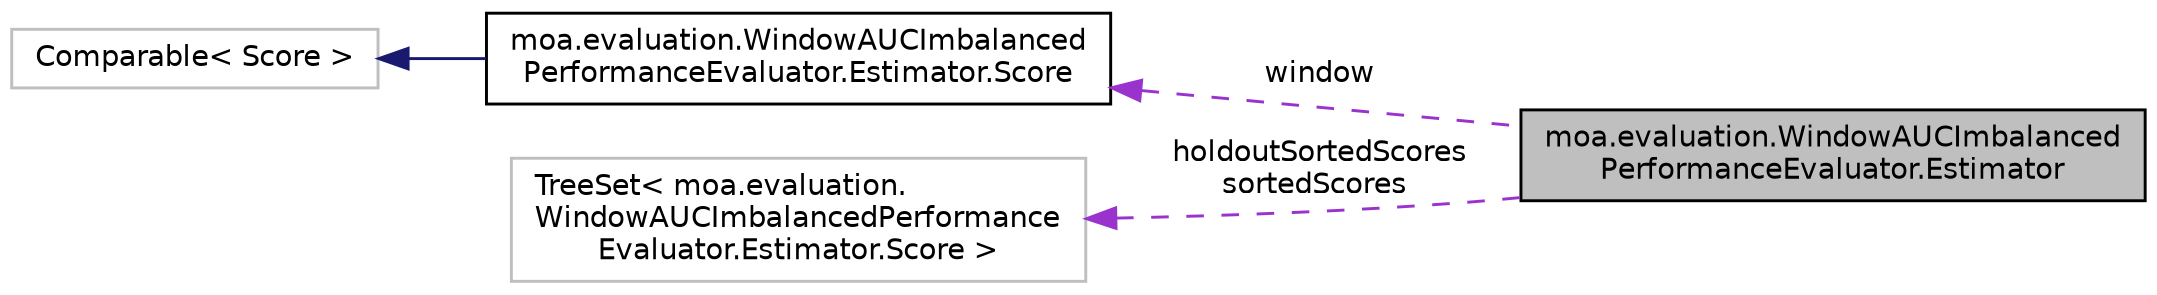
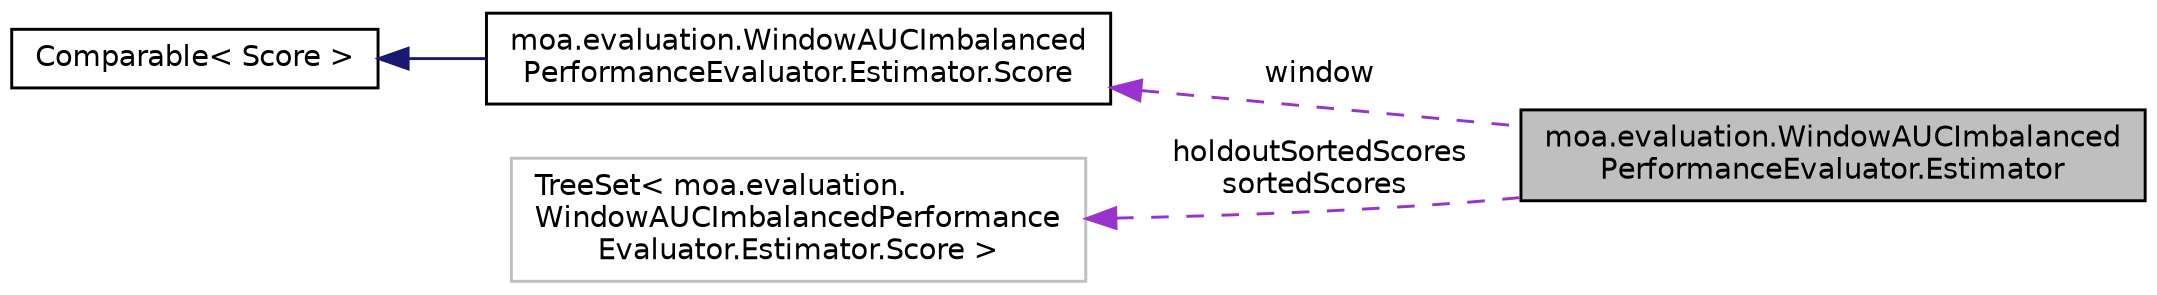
node "Comparable< Score >": color grey75 -> black
